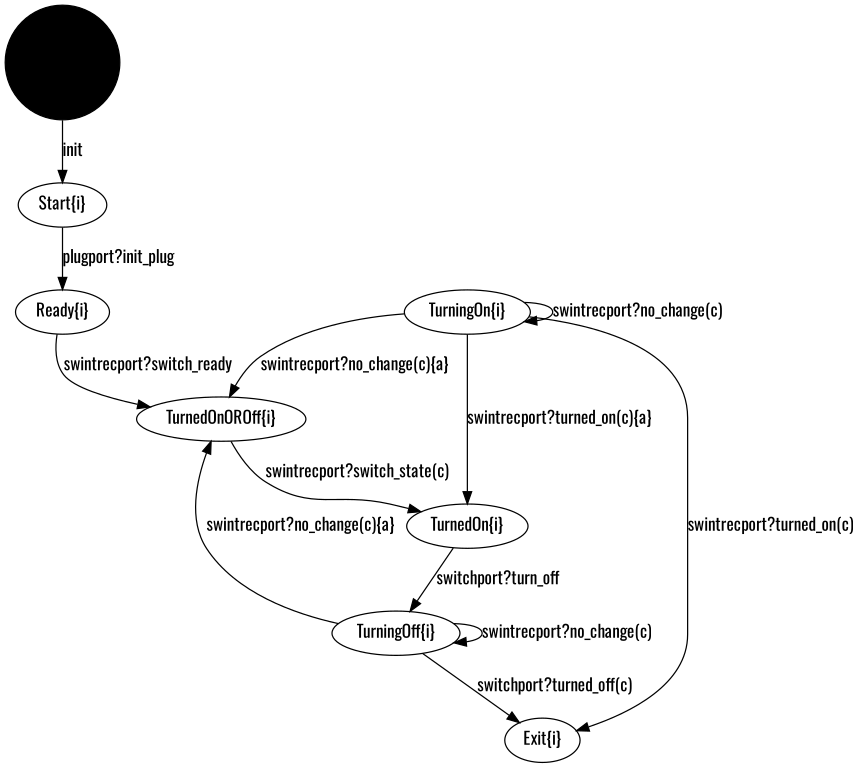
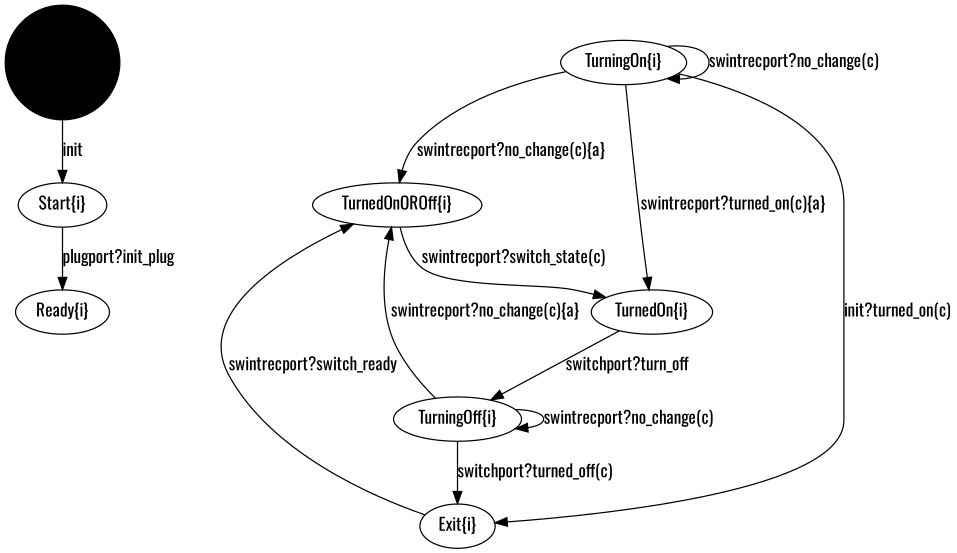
edge "Ready{i}" -> "TurnedOnOROff{i}": now "Exit{i}" -> "TurnedOnOROff{i}"
edge "TurningOn{i}" -> "Exit{i}": label "swintrecport?turned_on(c)" -> "init?turned_on(c)"
